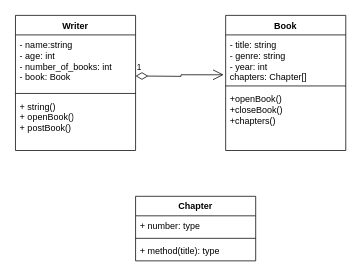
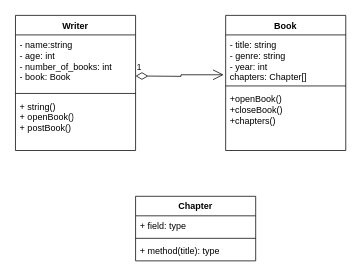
node "+ number: type": label "+ number: type" -> "+ field: type"
